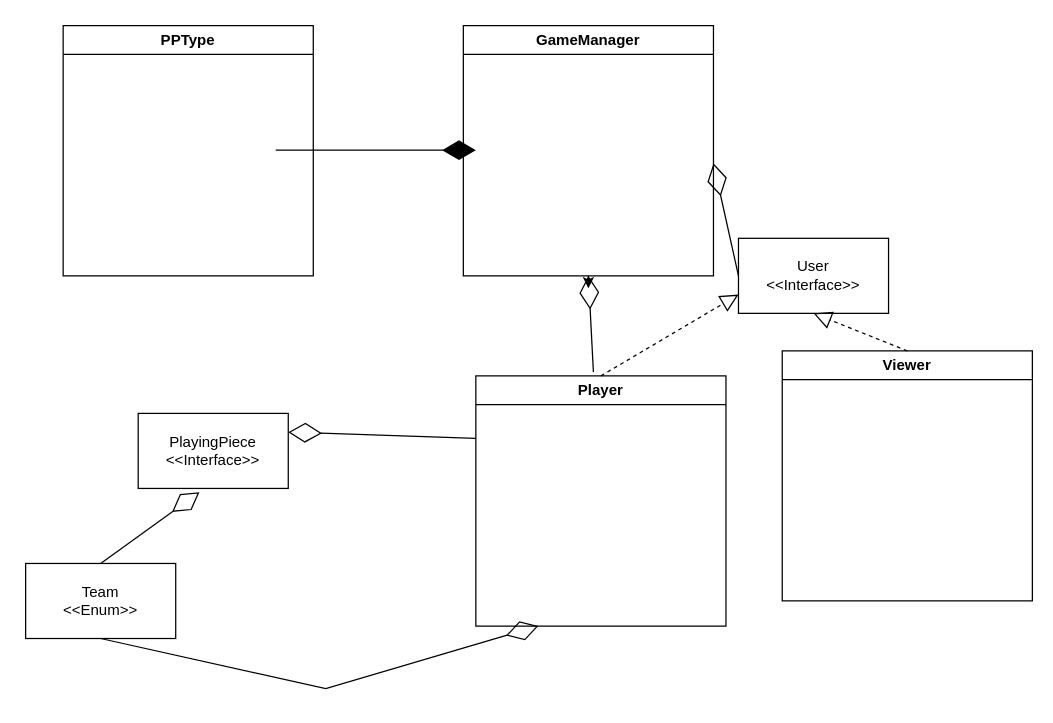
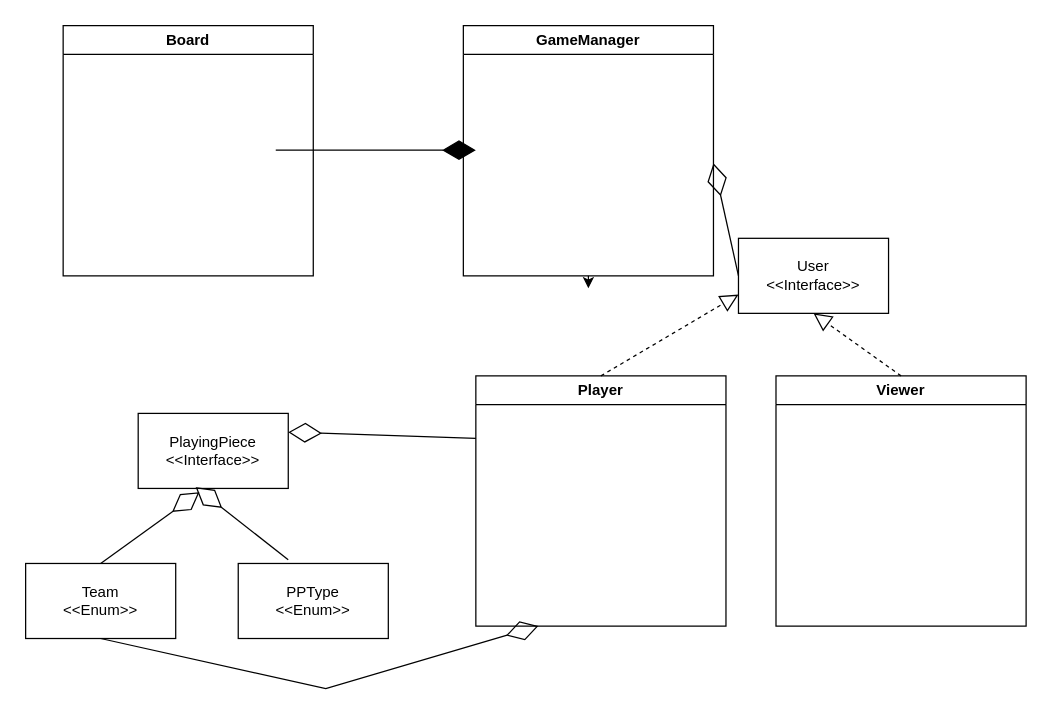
node "PPType": label "PPType" -> "Board"
edge "Player" -> "GameManager": removed
node "Viewer": moved (907, 476) -> (901, 501)
edge "PPType <<Enum>>" -> "PlayingPiece <<Interface>>": added
node "PPType <<Enum>>": added
